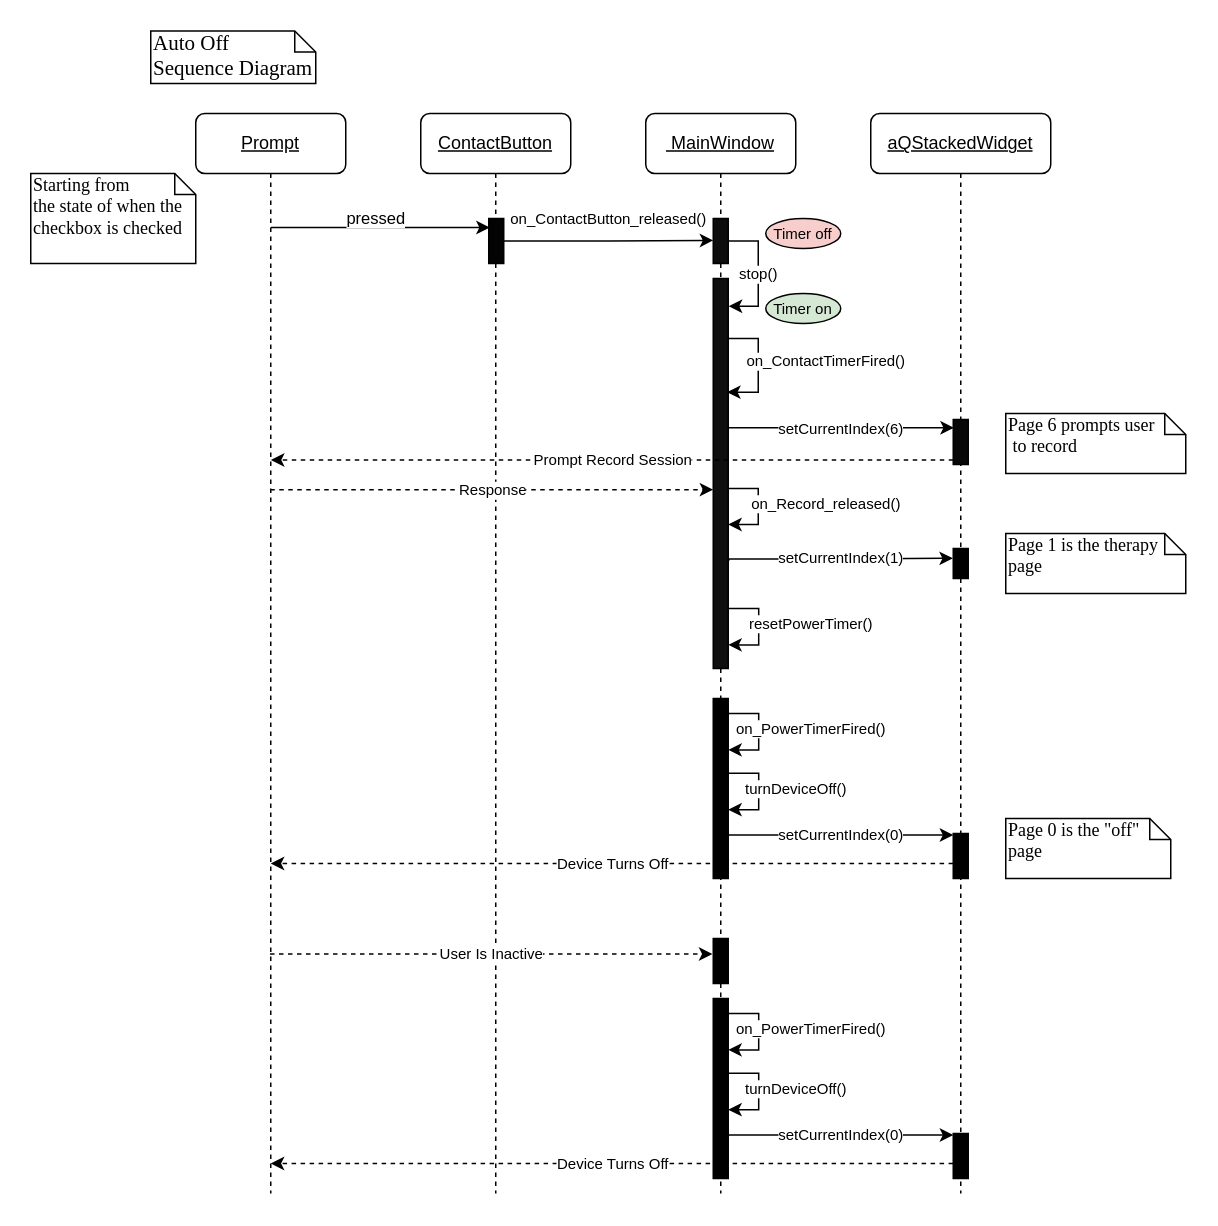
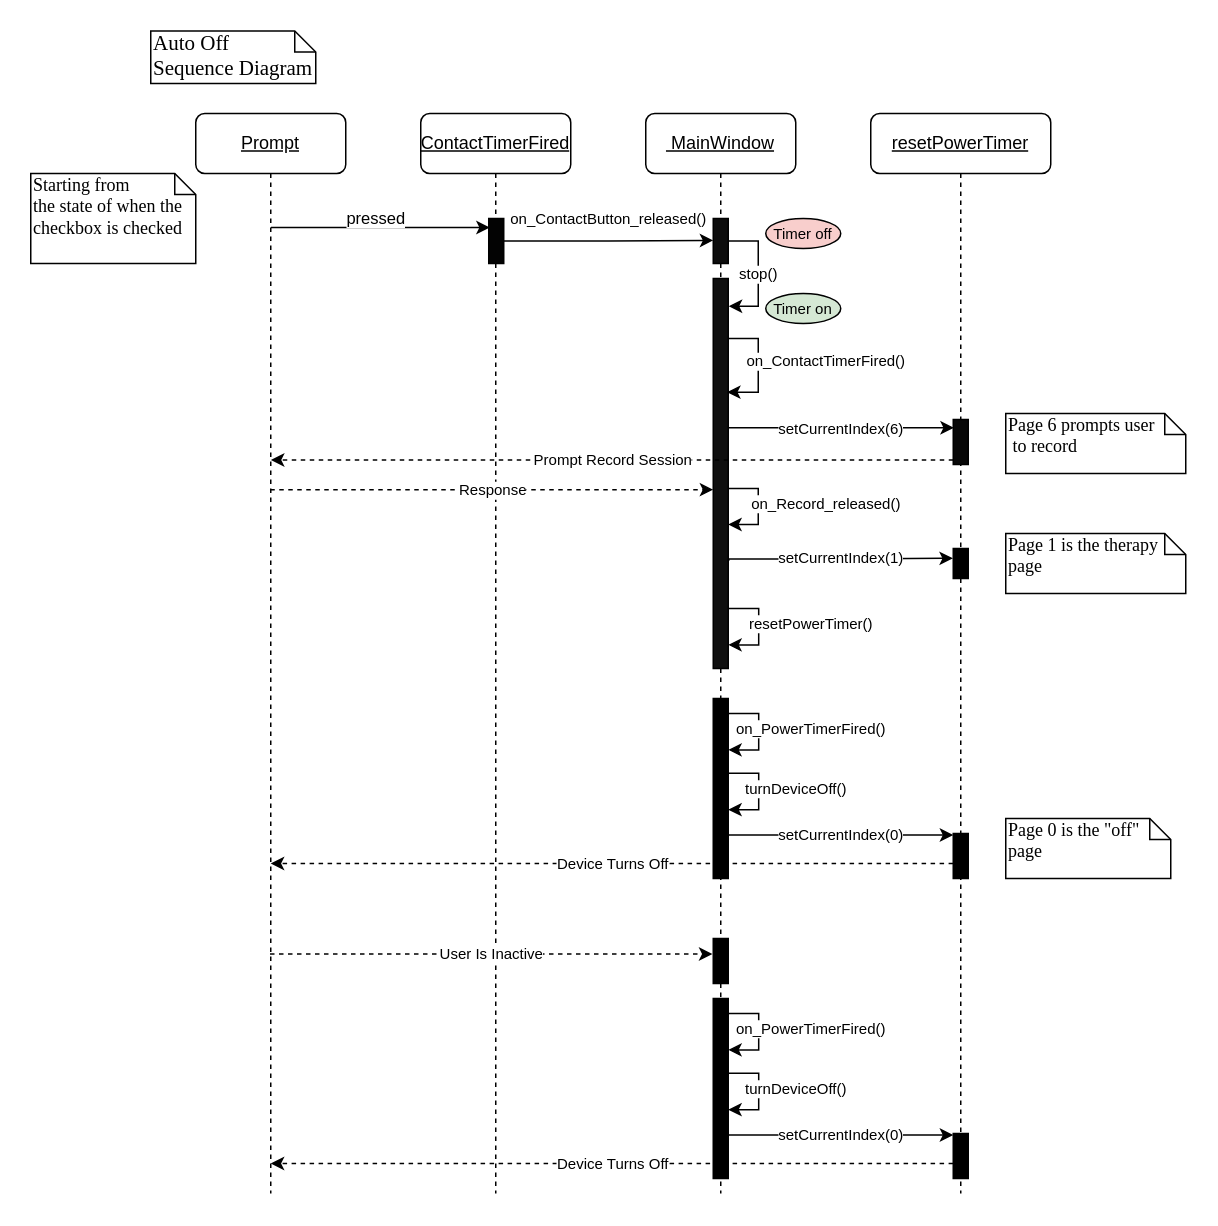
node "ContactButton": label "ContactButton" -> "ContactTimerFired"
node "aQStackedWidget": label "aQStackedWidget" -> "resetPowerTimer"
